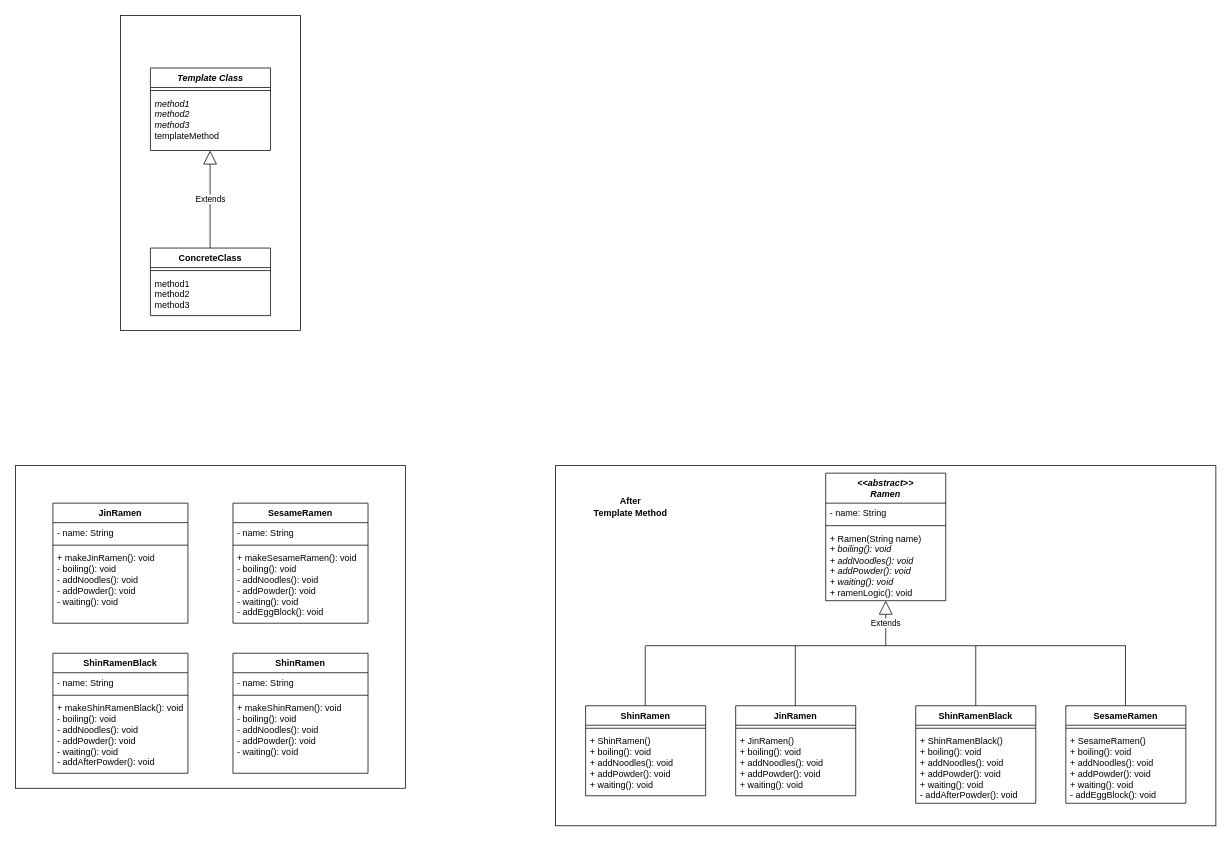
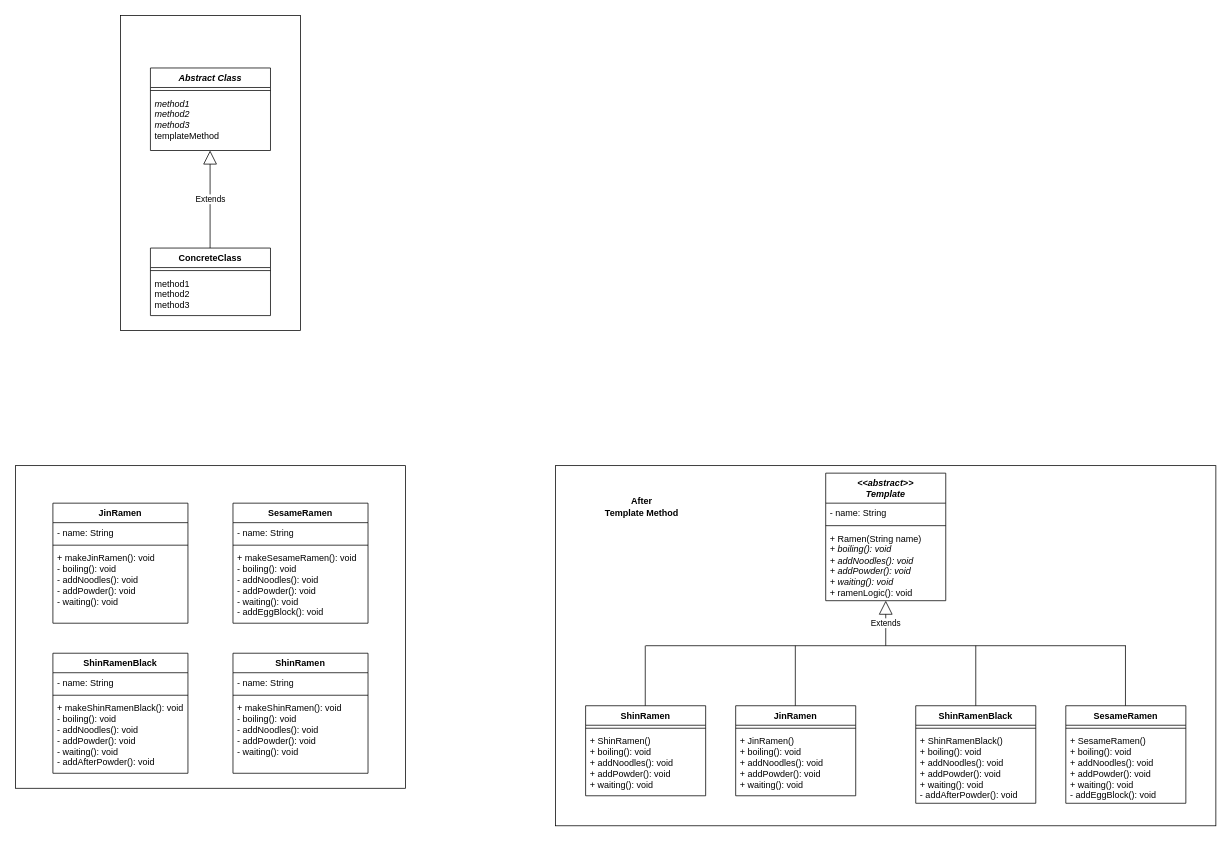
node "Template Class": label "Template Class" -> "Abstract Class"
node "<<abstract>>Ramen": label "<<abstract>>Ramen" -> "<<abstract>>Template"
node "After Template Method": moved (630, 507) -> (642, 507)
